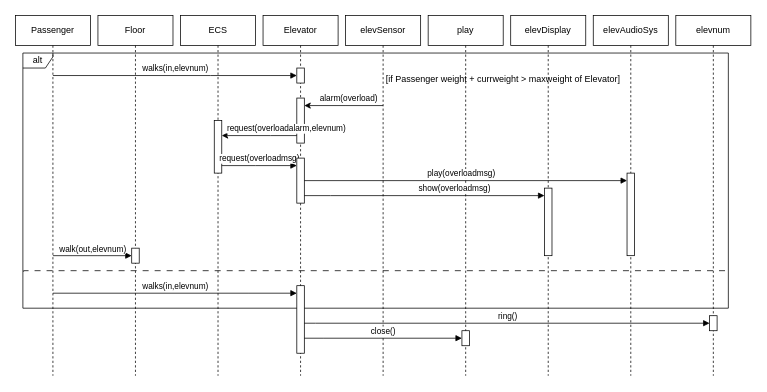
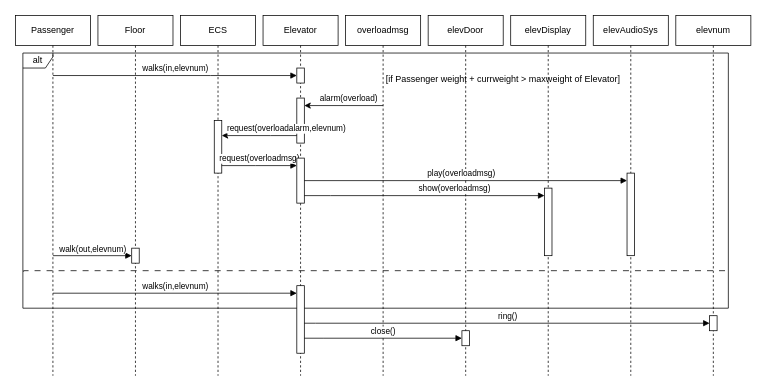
node "elevSensor": label "elevSensor" -> "overloadmsg"
node "play": label "play" -> "elevDoor"
